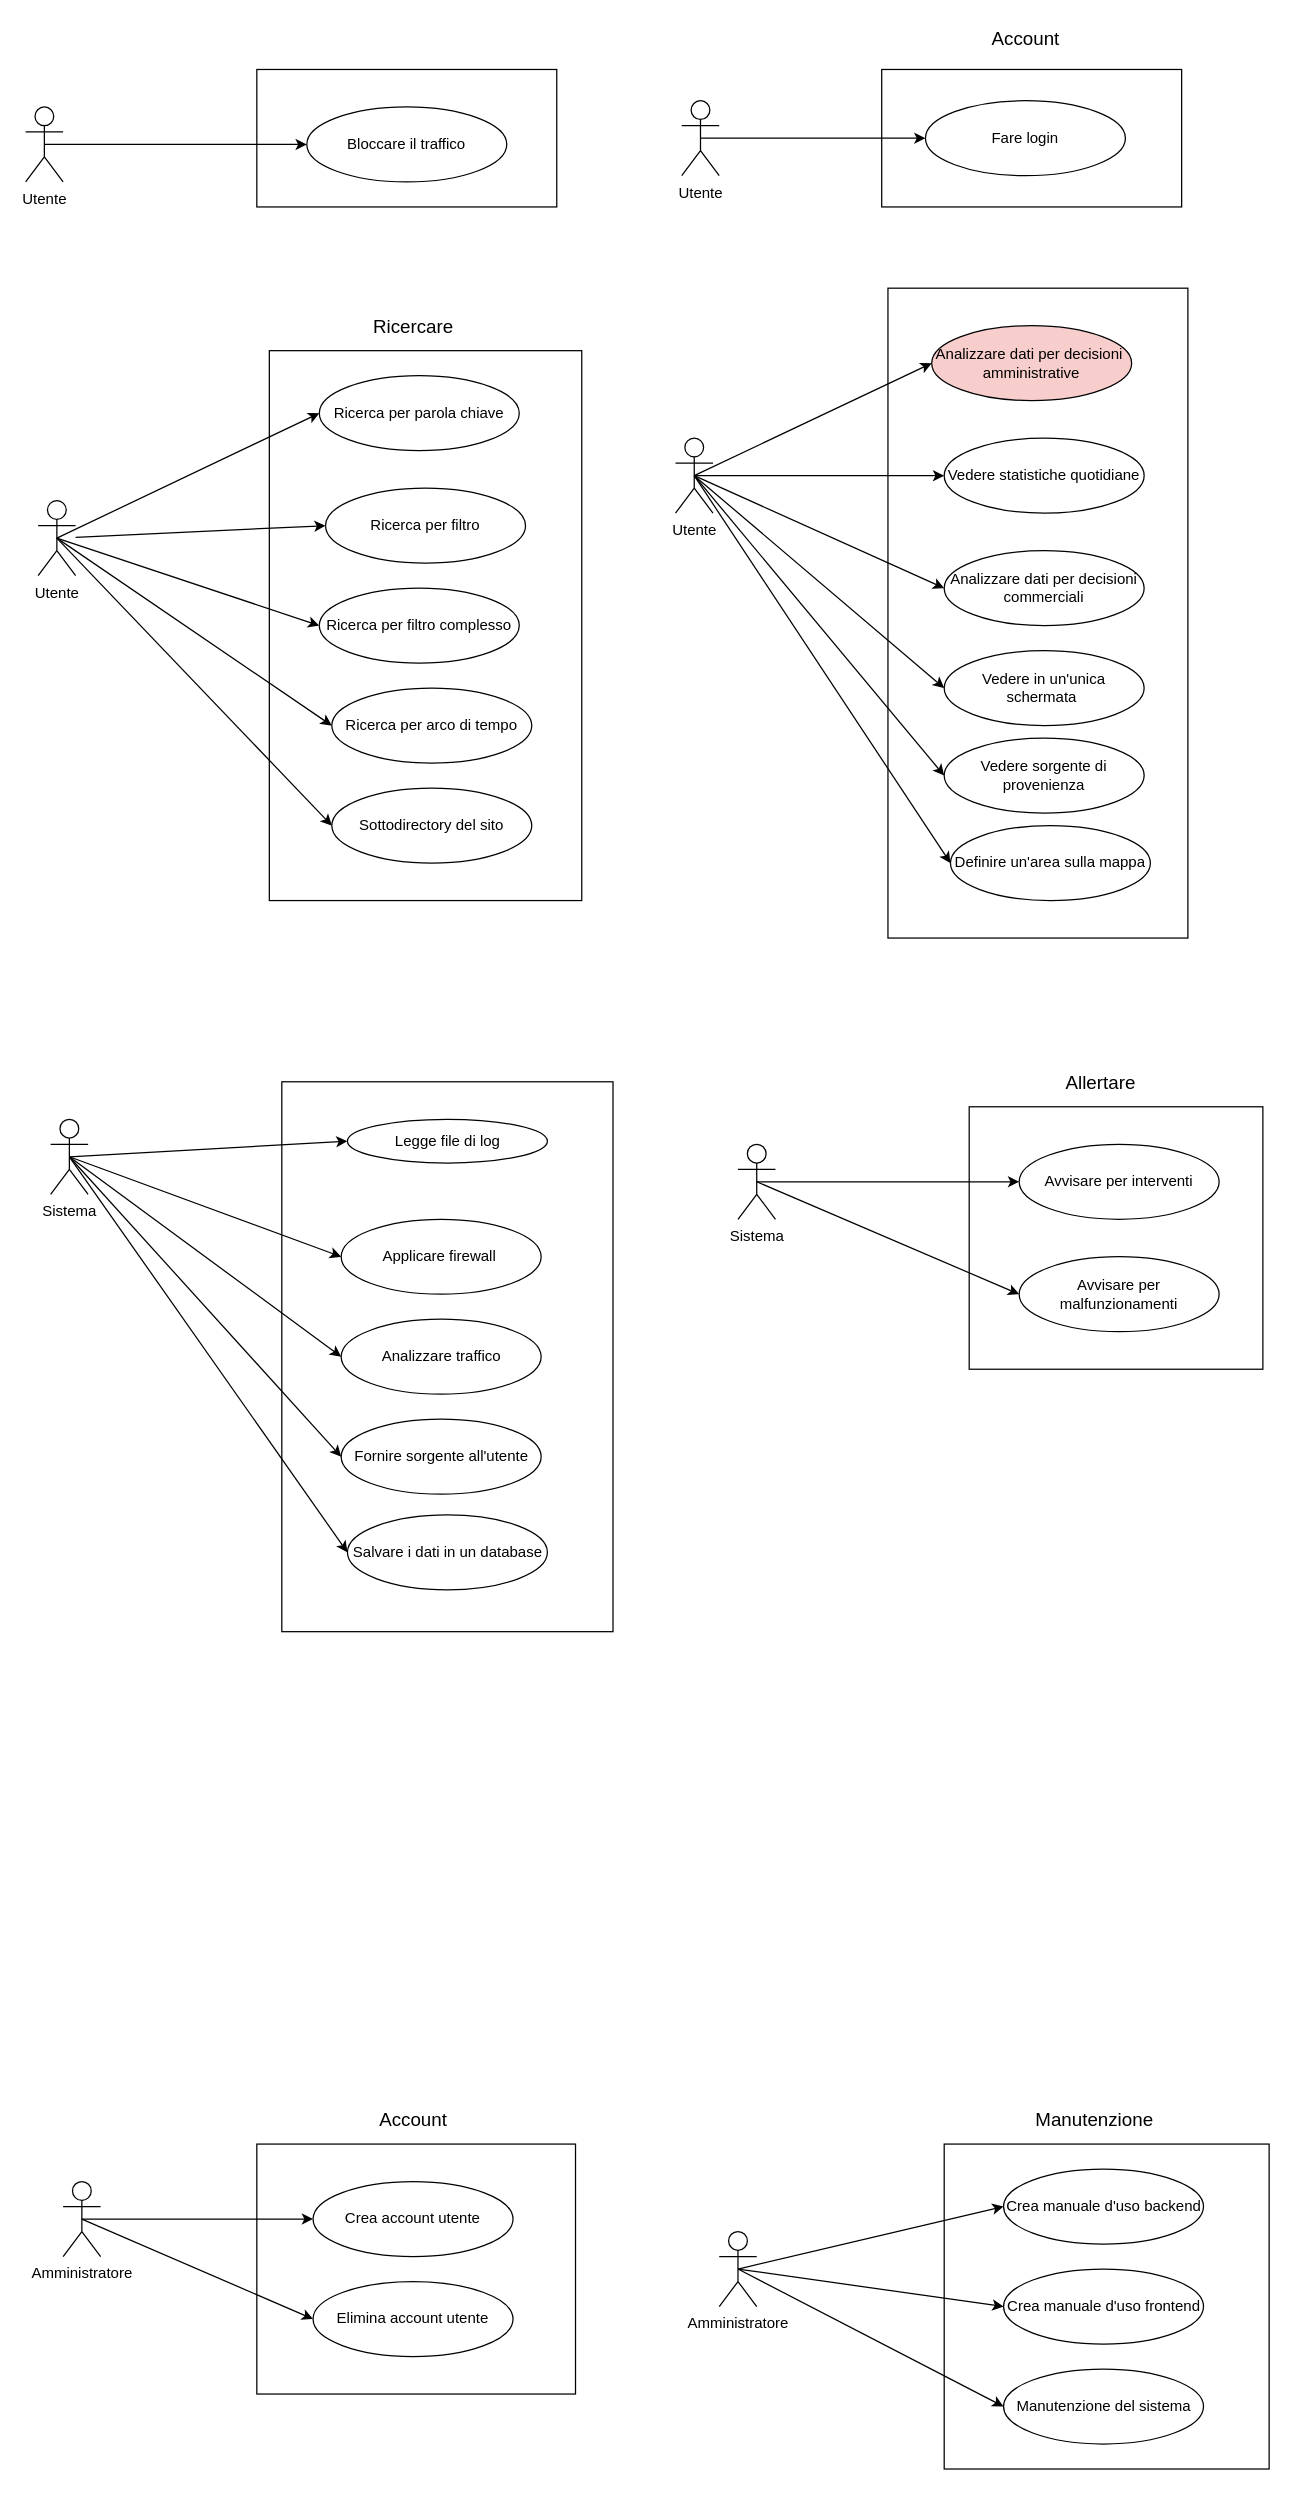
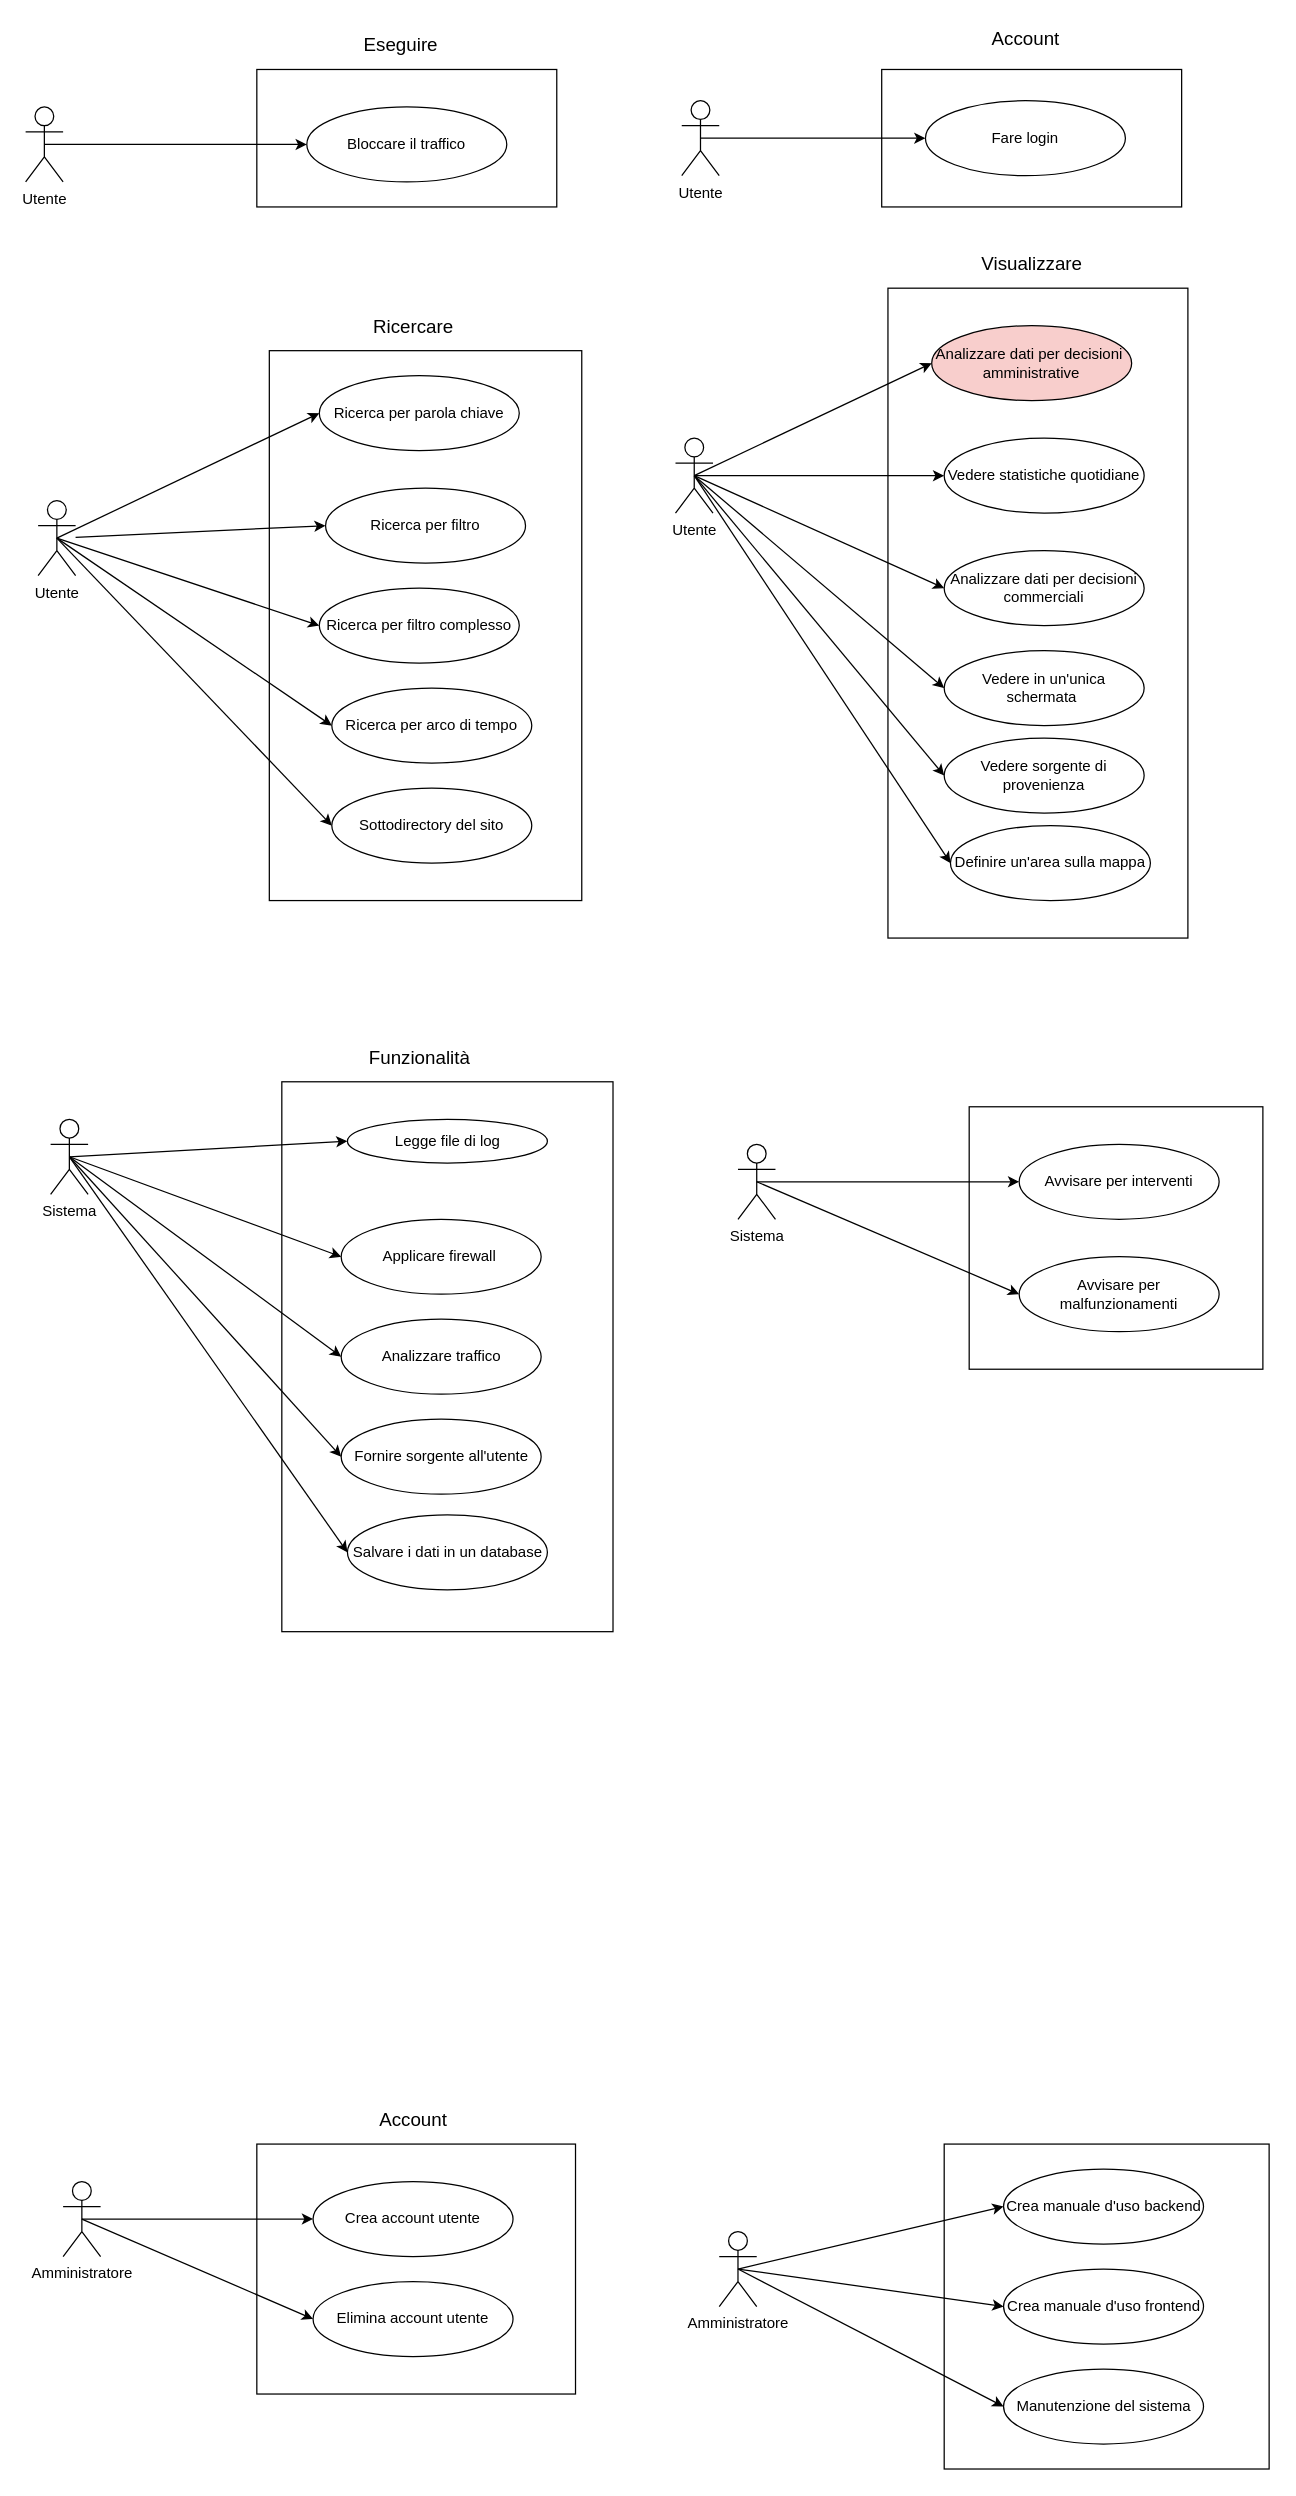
node "Eseguire": added
node "Visualizzare": added
node "Funzionalità": added
node "Allertare": removed
node "Manutenzione": removed
